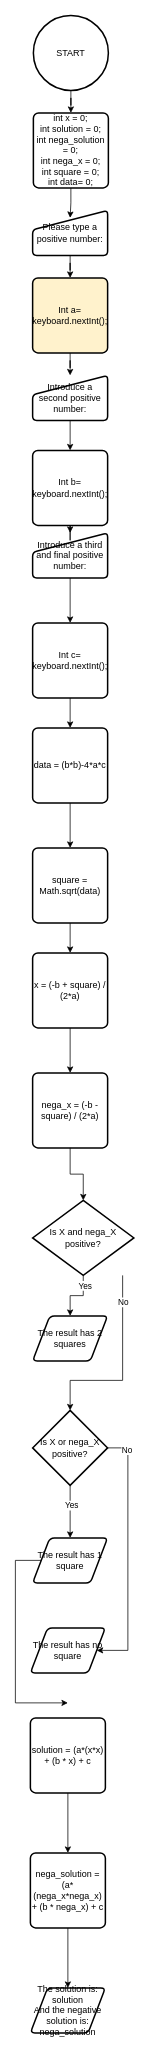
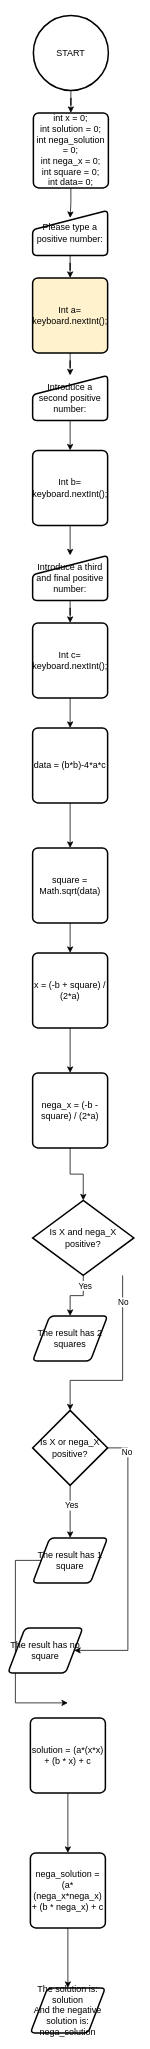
node "Introduce a third and final positive number:": moved (70, 555) -> (70, 578)
node "The result has no square": moved (68, 1650) -> (45, 1650)
